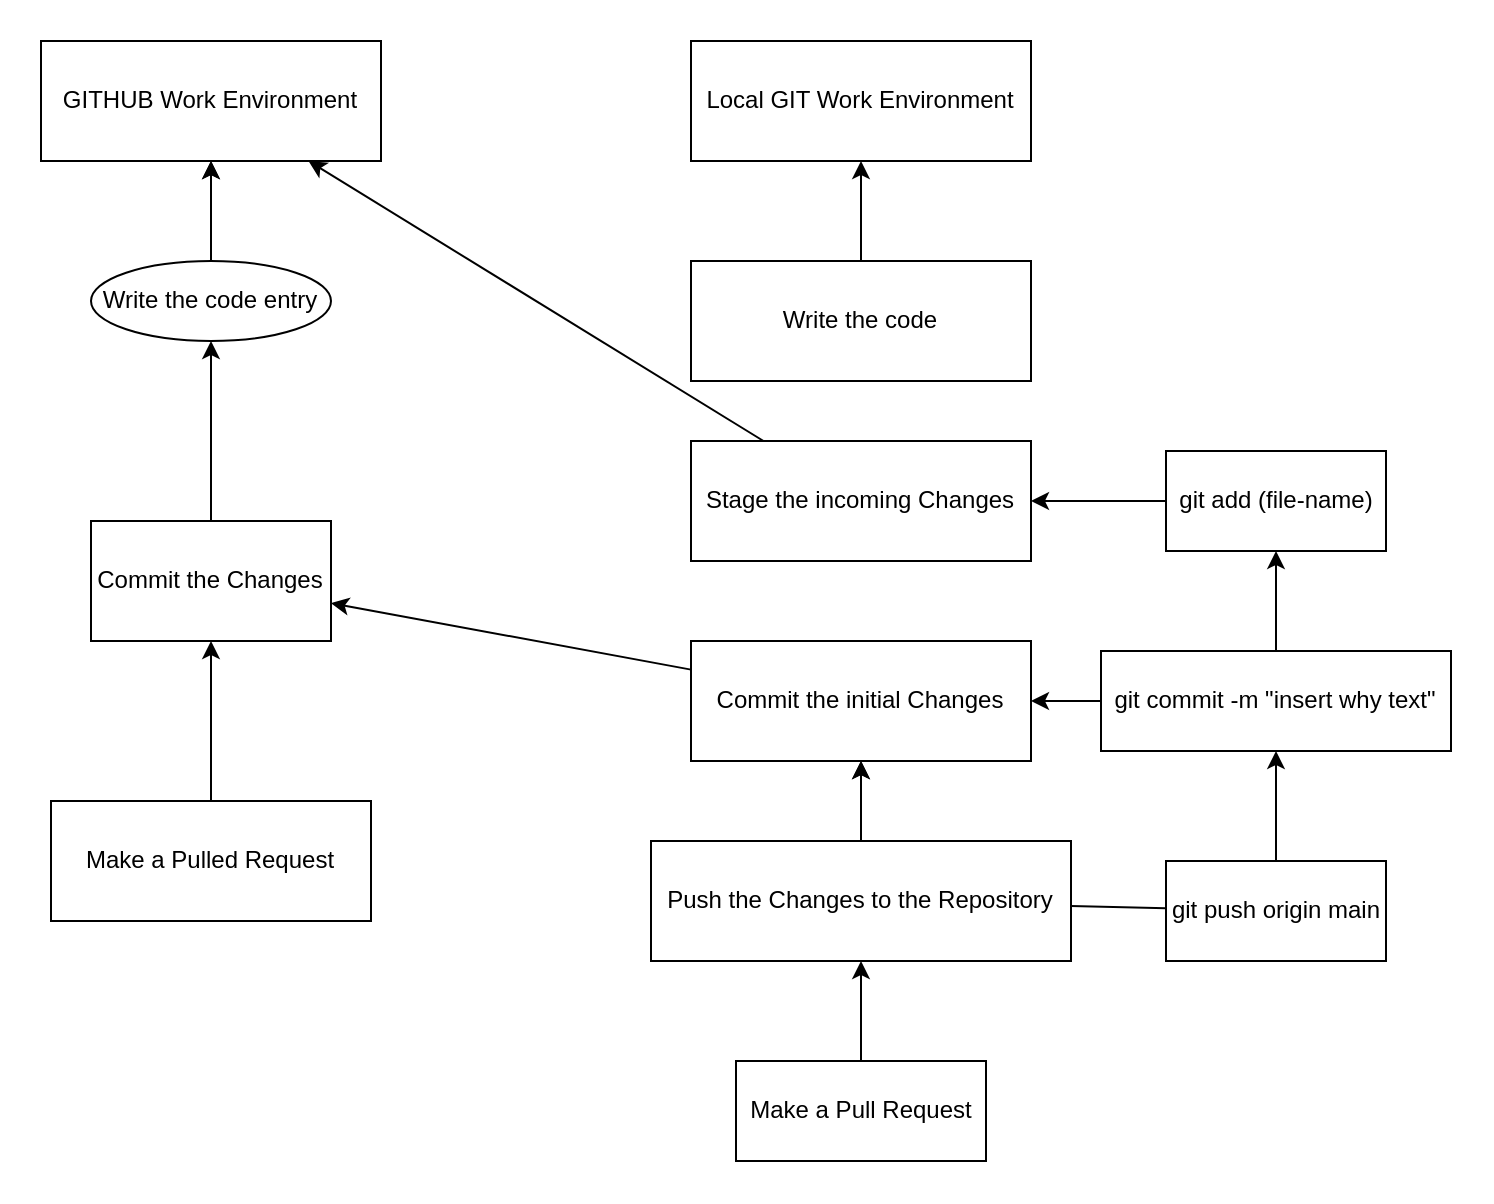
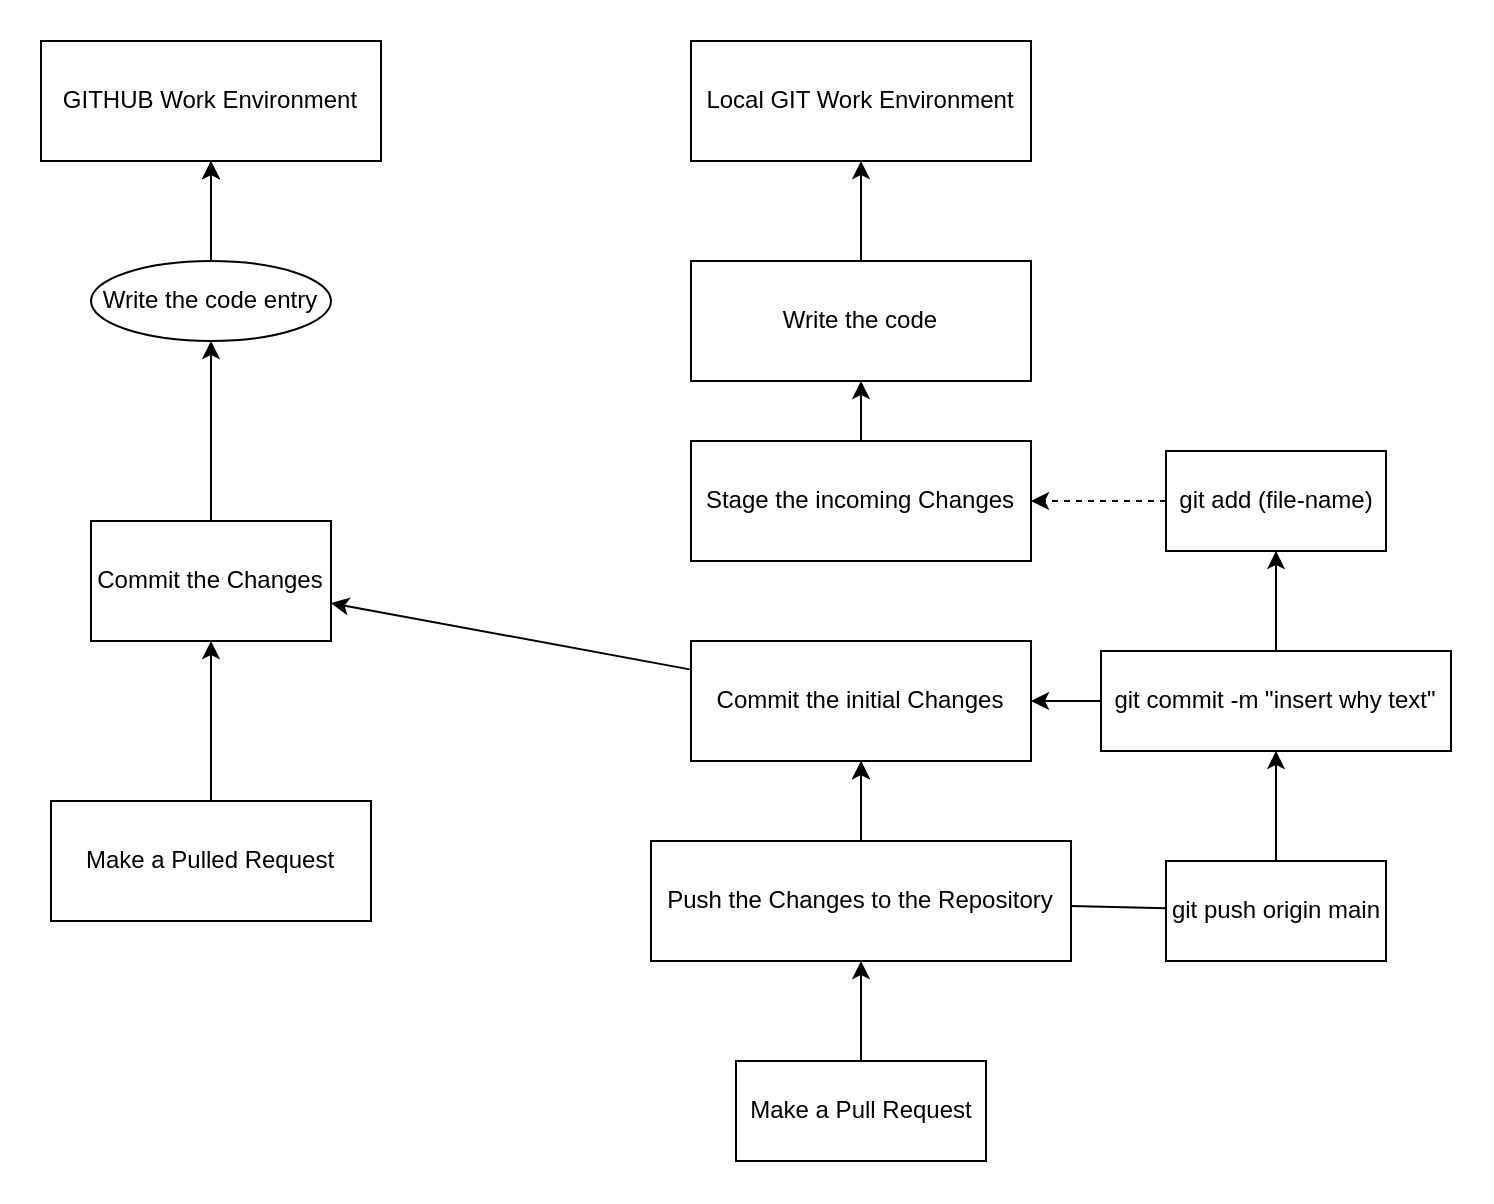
edge "Stage the incoming Changes" -> "GITHUB Work Environment": now "Stage the incoming Changes" -> "Write the code"
edge "git add (file-name)" -> "Stage the incoming Changes": style solid -> dashed
